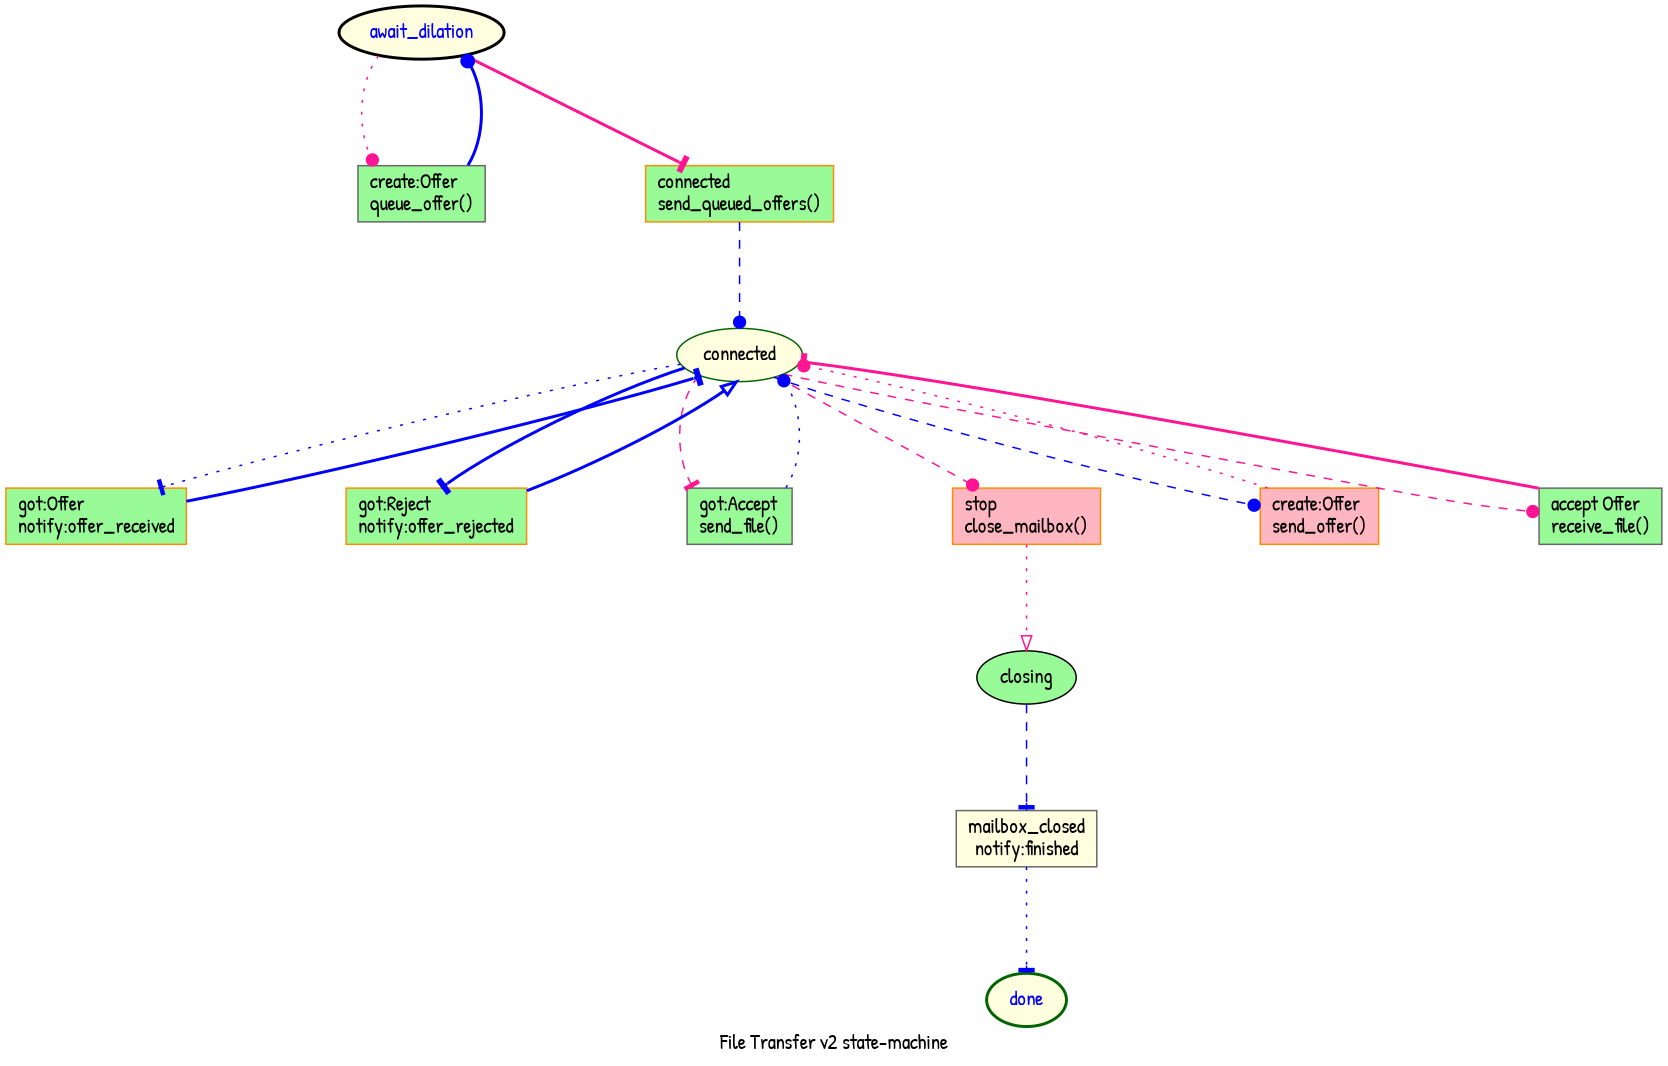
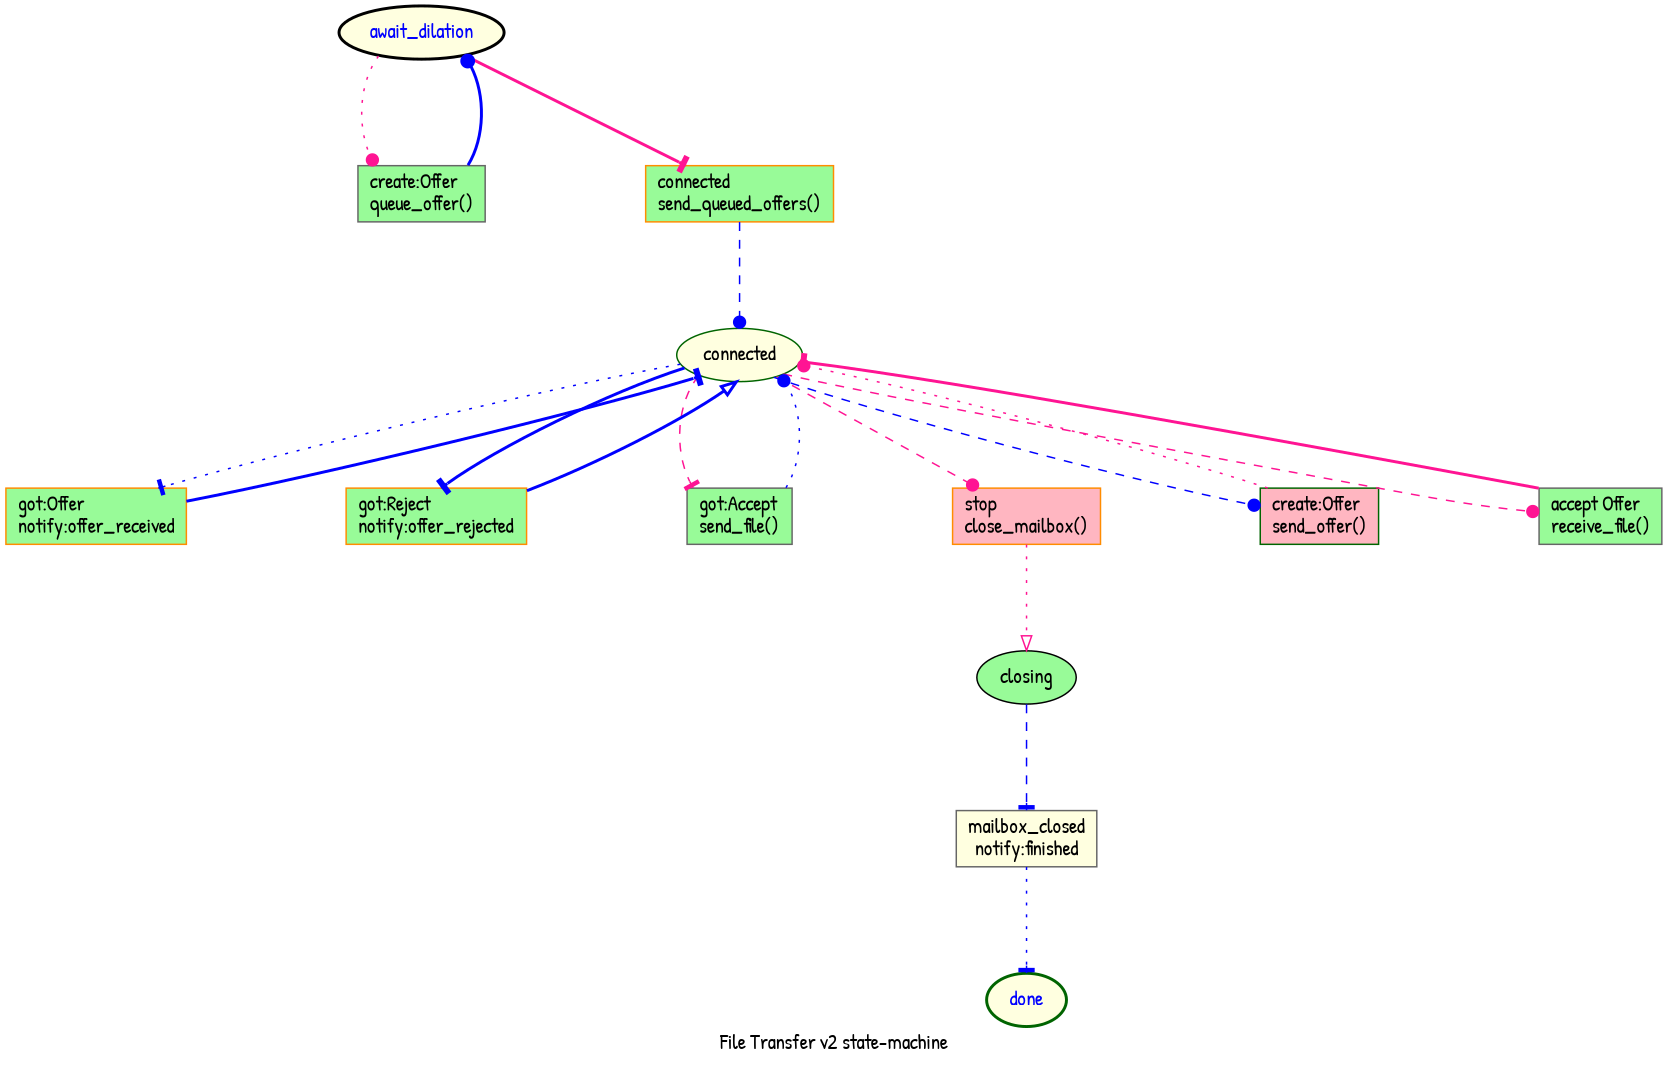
node "create:Offer send_offer()": color darkorange -> darkgreen
